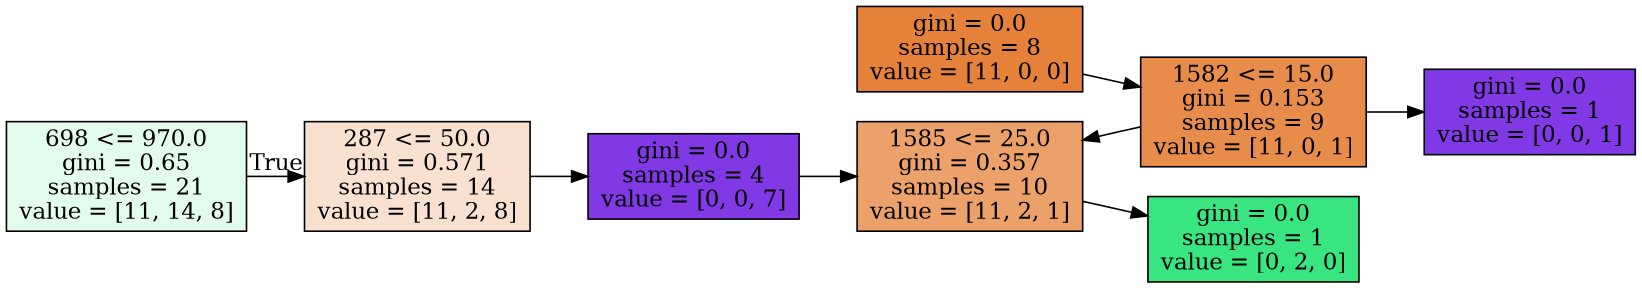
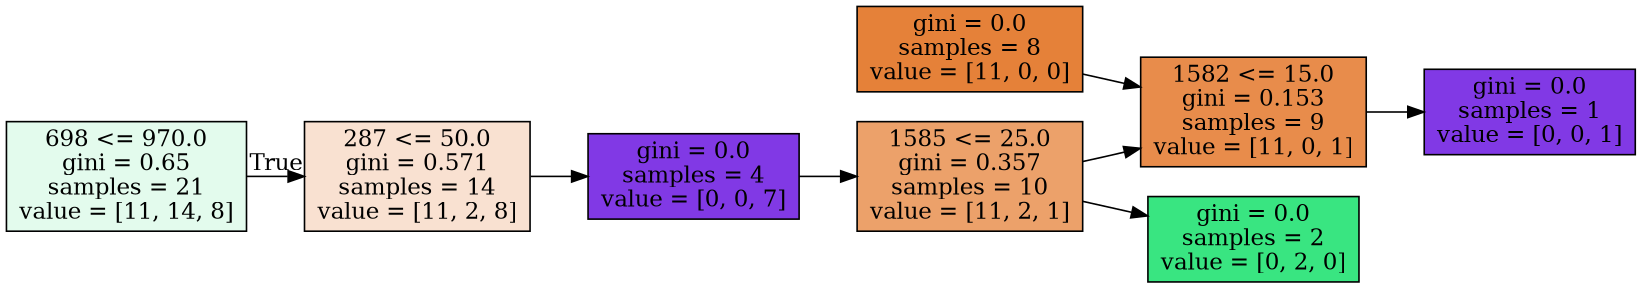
edge "1582 <= 15.0 gini = 0.153 samples = 9 value = [11, 0, 1]" -> "1585 <= 25.0 gini = 0.357 samples = 10 value = [11, 2, 1]": reversed
node "gini = 0.0 samples = 1 value = [0, 2, 0]": label "gini = 0.0 samples = 1 value = [0, 2, 0]" -> "gini = 0.0 samples = 2 value = [0, 2, 0]"
